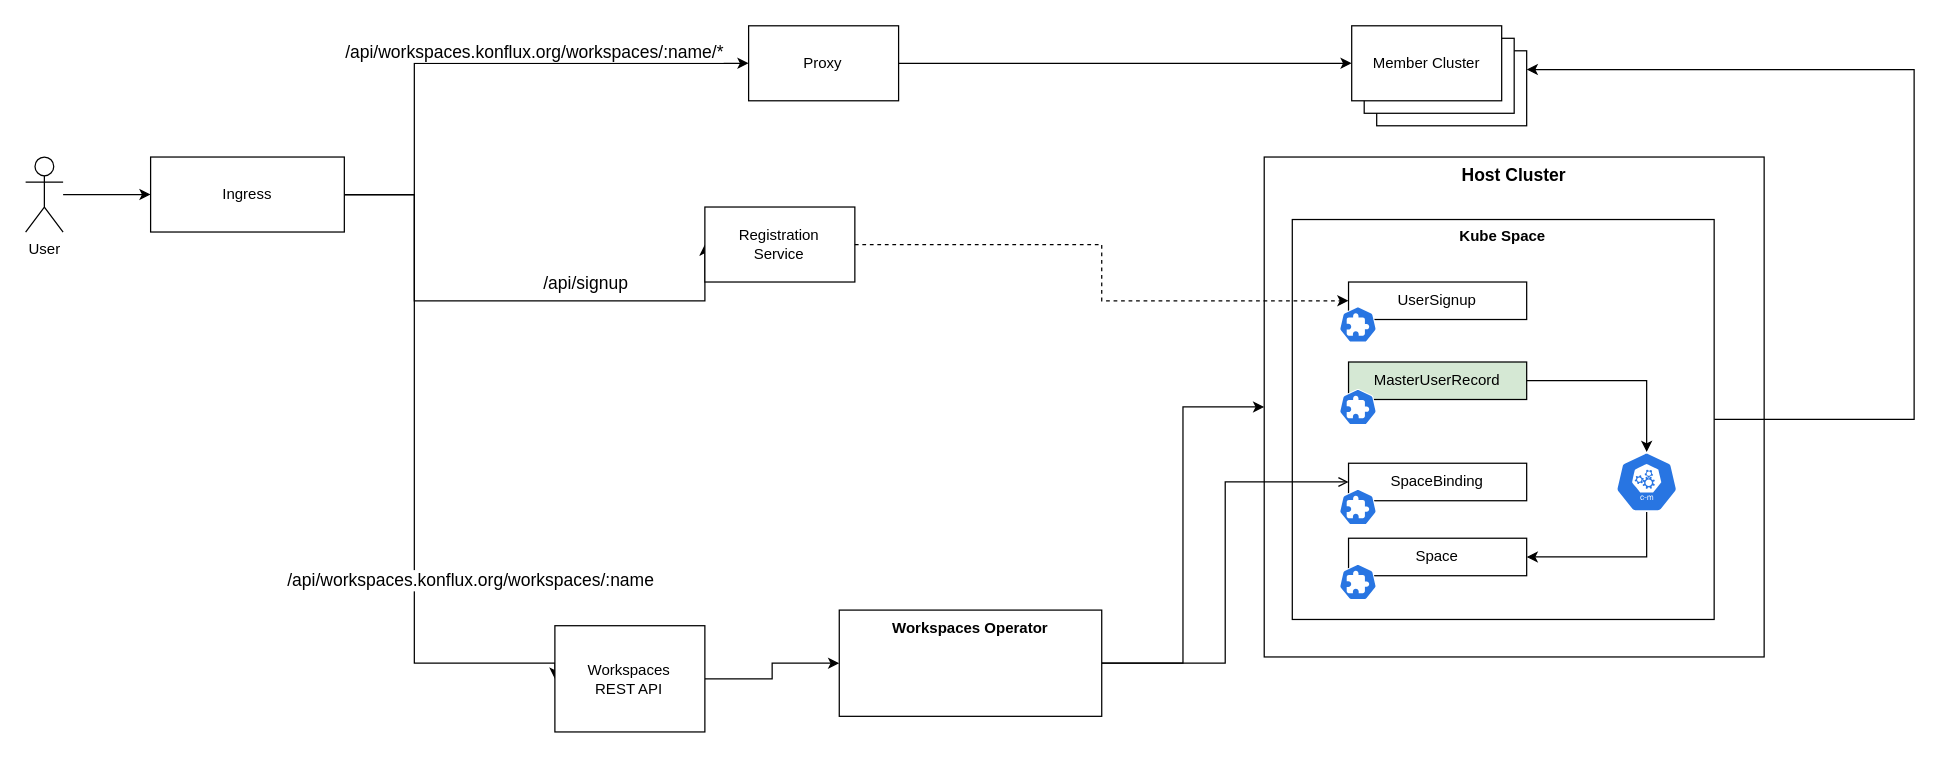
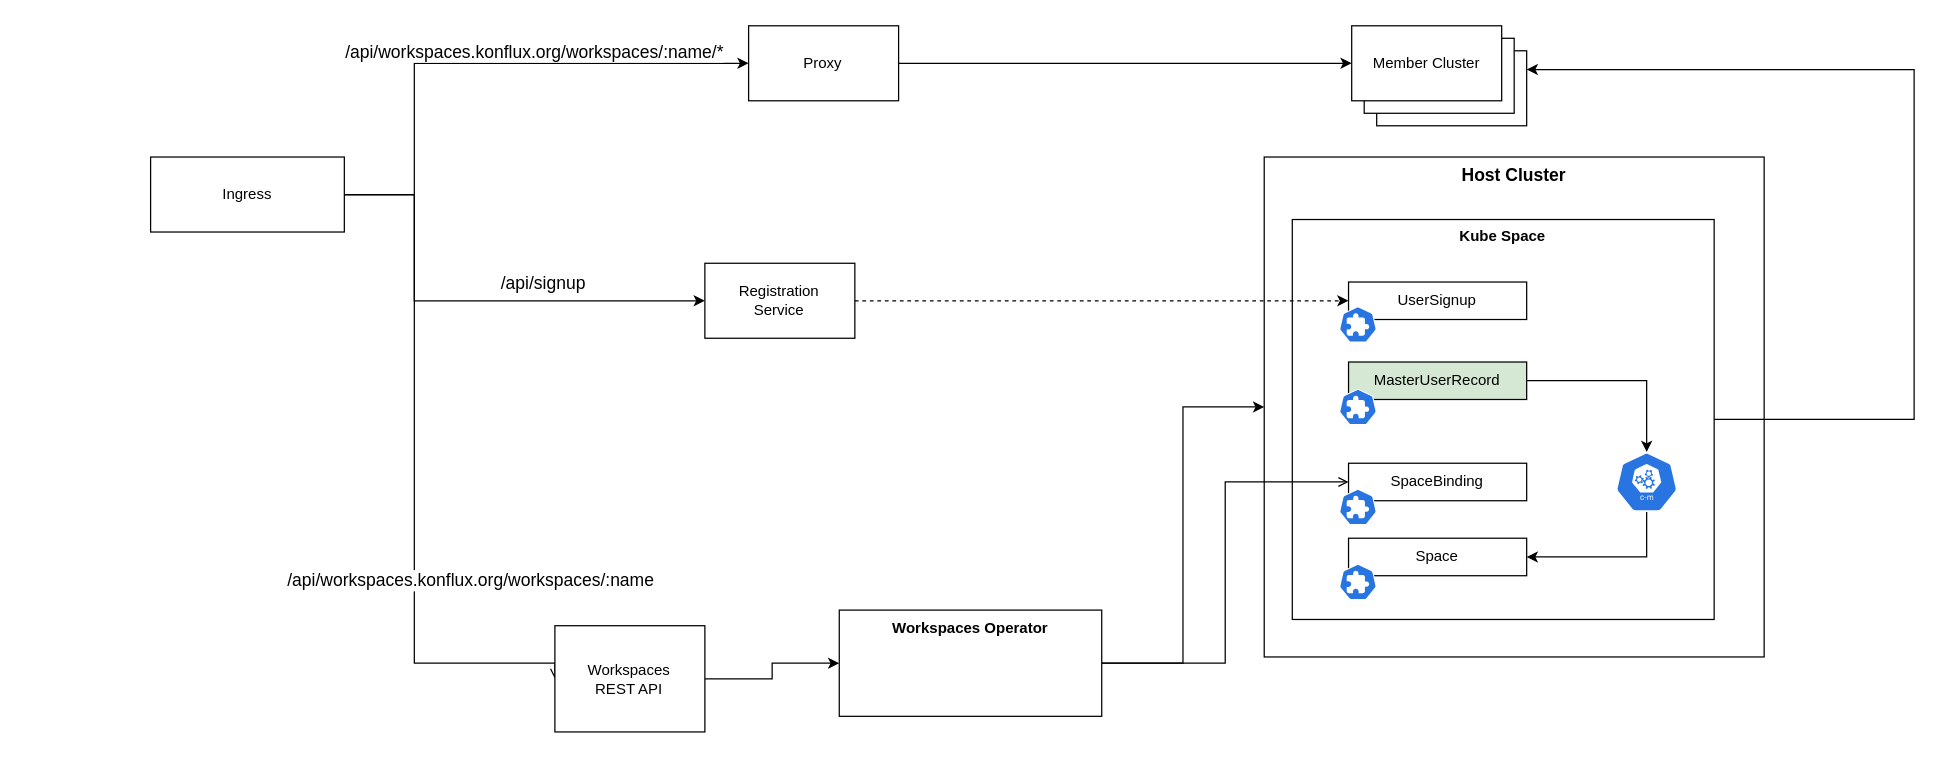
node "User": removed
edge "User" -> "Ingress": removed
node "Registration Service": moved (780, 244) -> (780, 301)
edge "Ingress" -> "Workspaces REST API": arrowhead classic -> open
